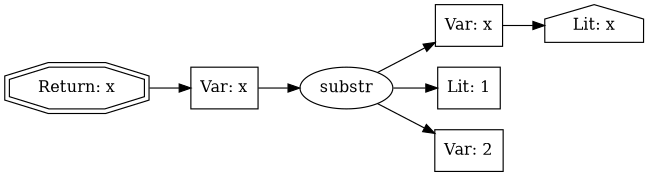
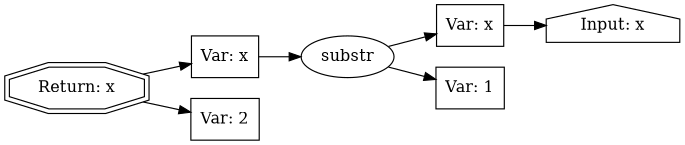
node "Lit: x": label "Lit: x" -> "Input: x"
node "Lit: 1": label "Lit: 1" -> "Var: 1"
edge "substr" -> "Var: 2": now "Return: x" -> "Var: 2"
